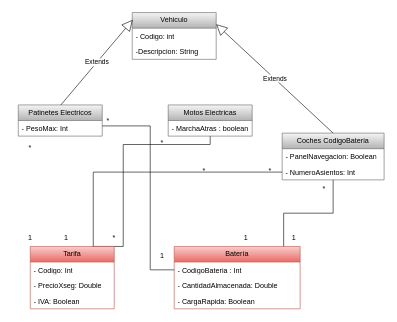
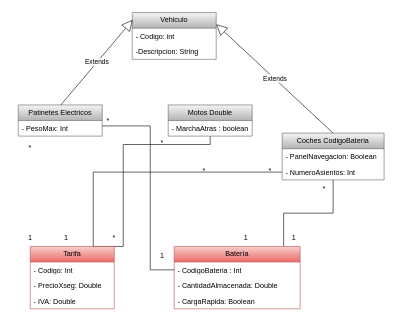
node "Motos Electricas": label "Motos Electricas" -> "Motos Double"
node "- IVA: Boolean": label "- IVA: Boolean" -> "- IVA: Double"
